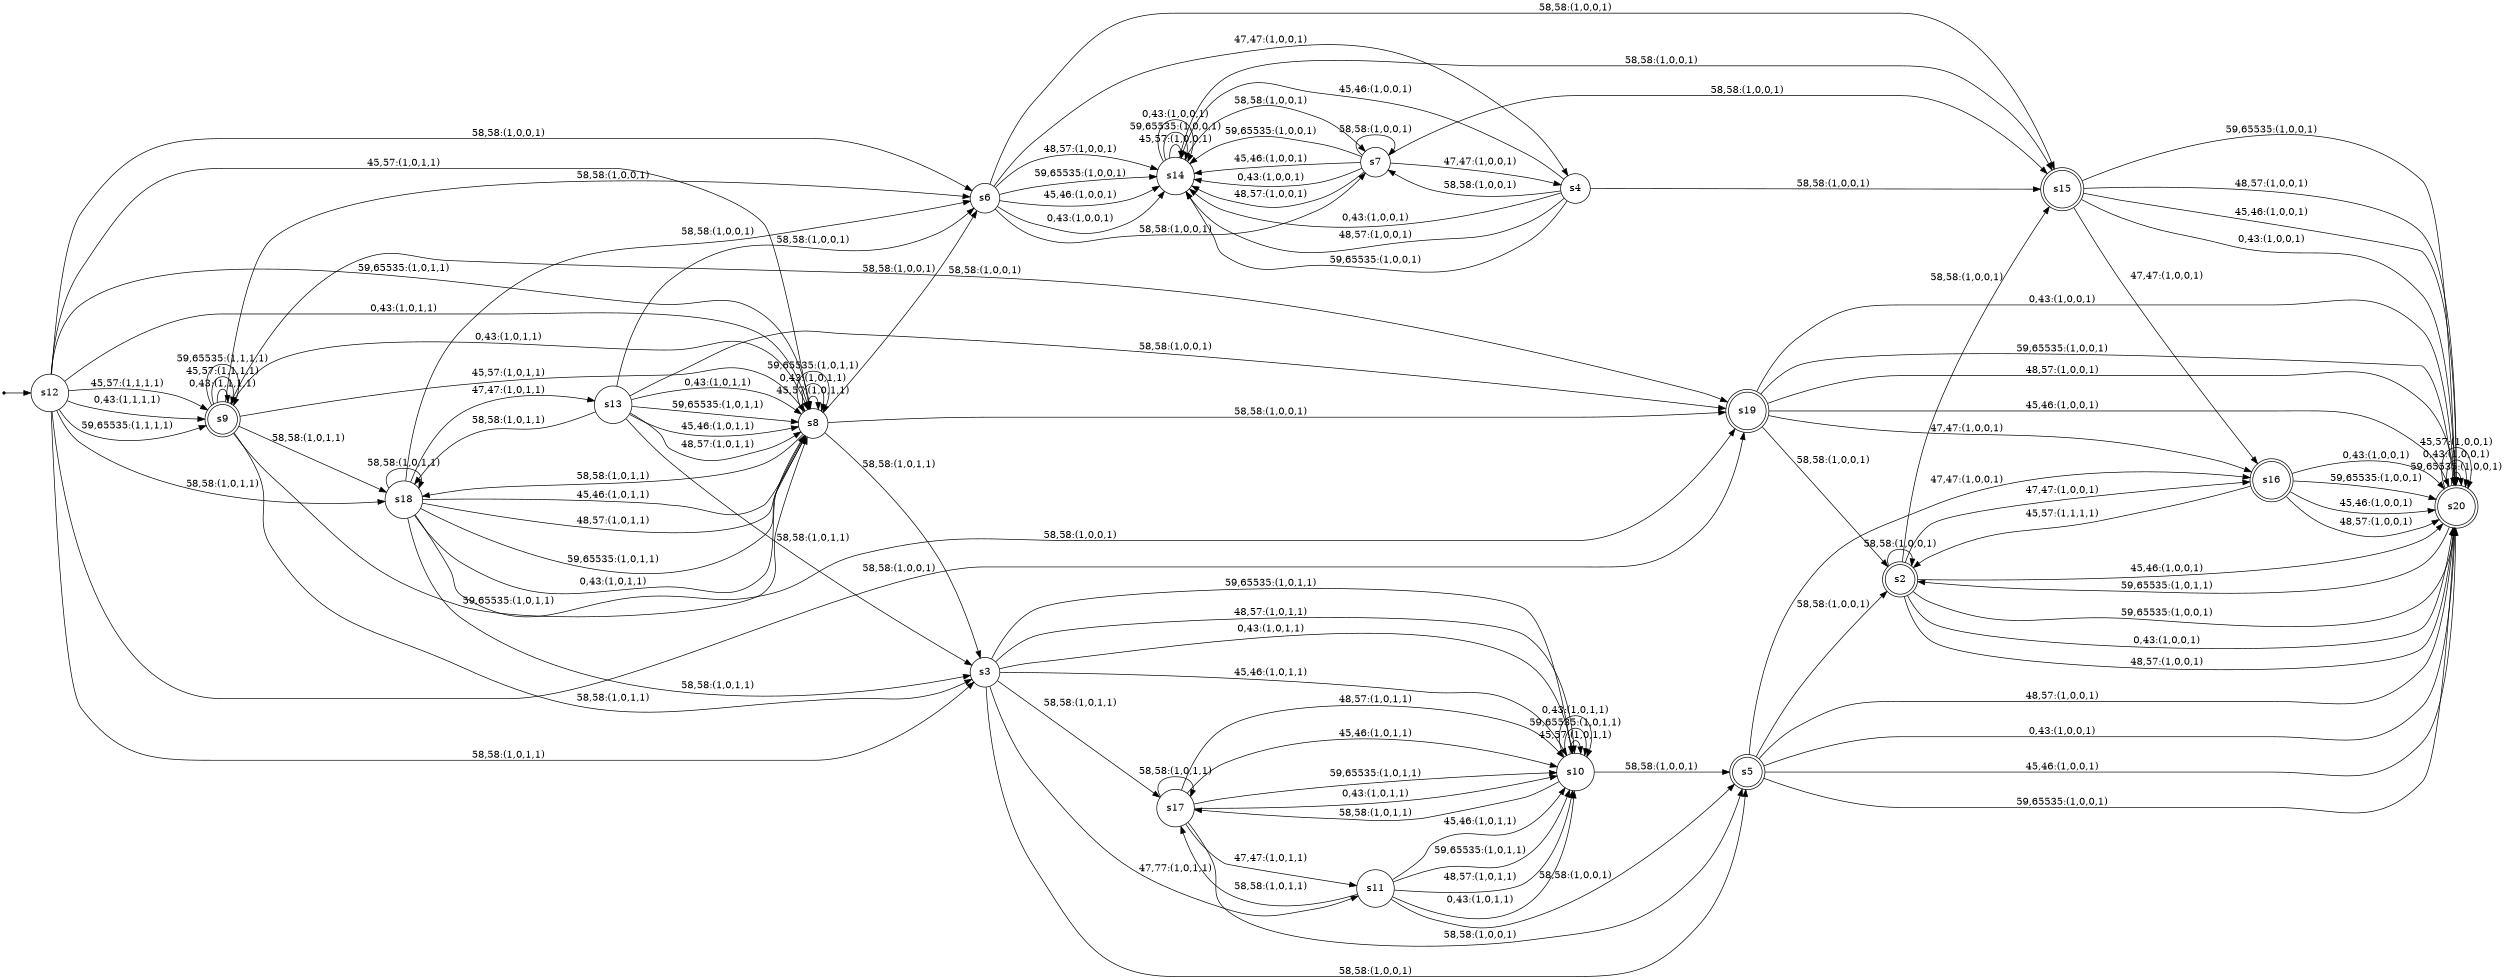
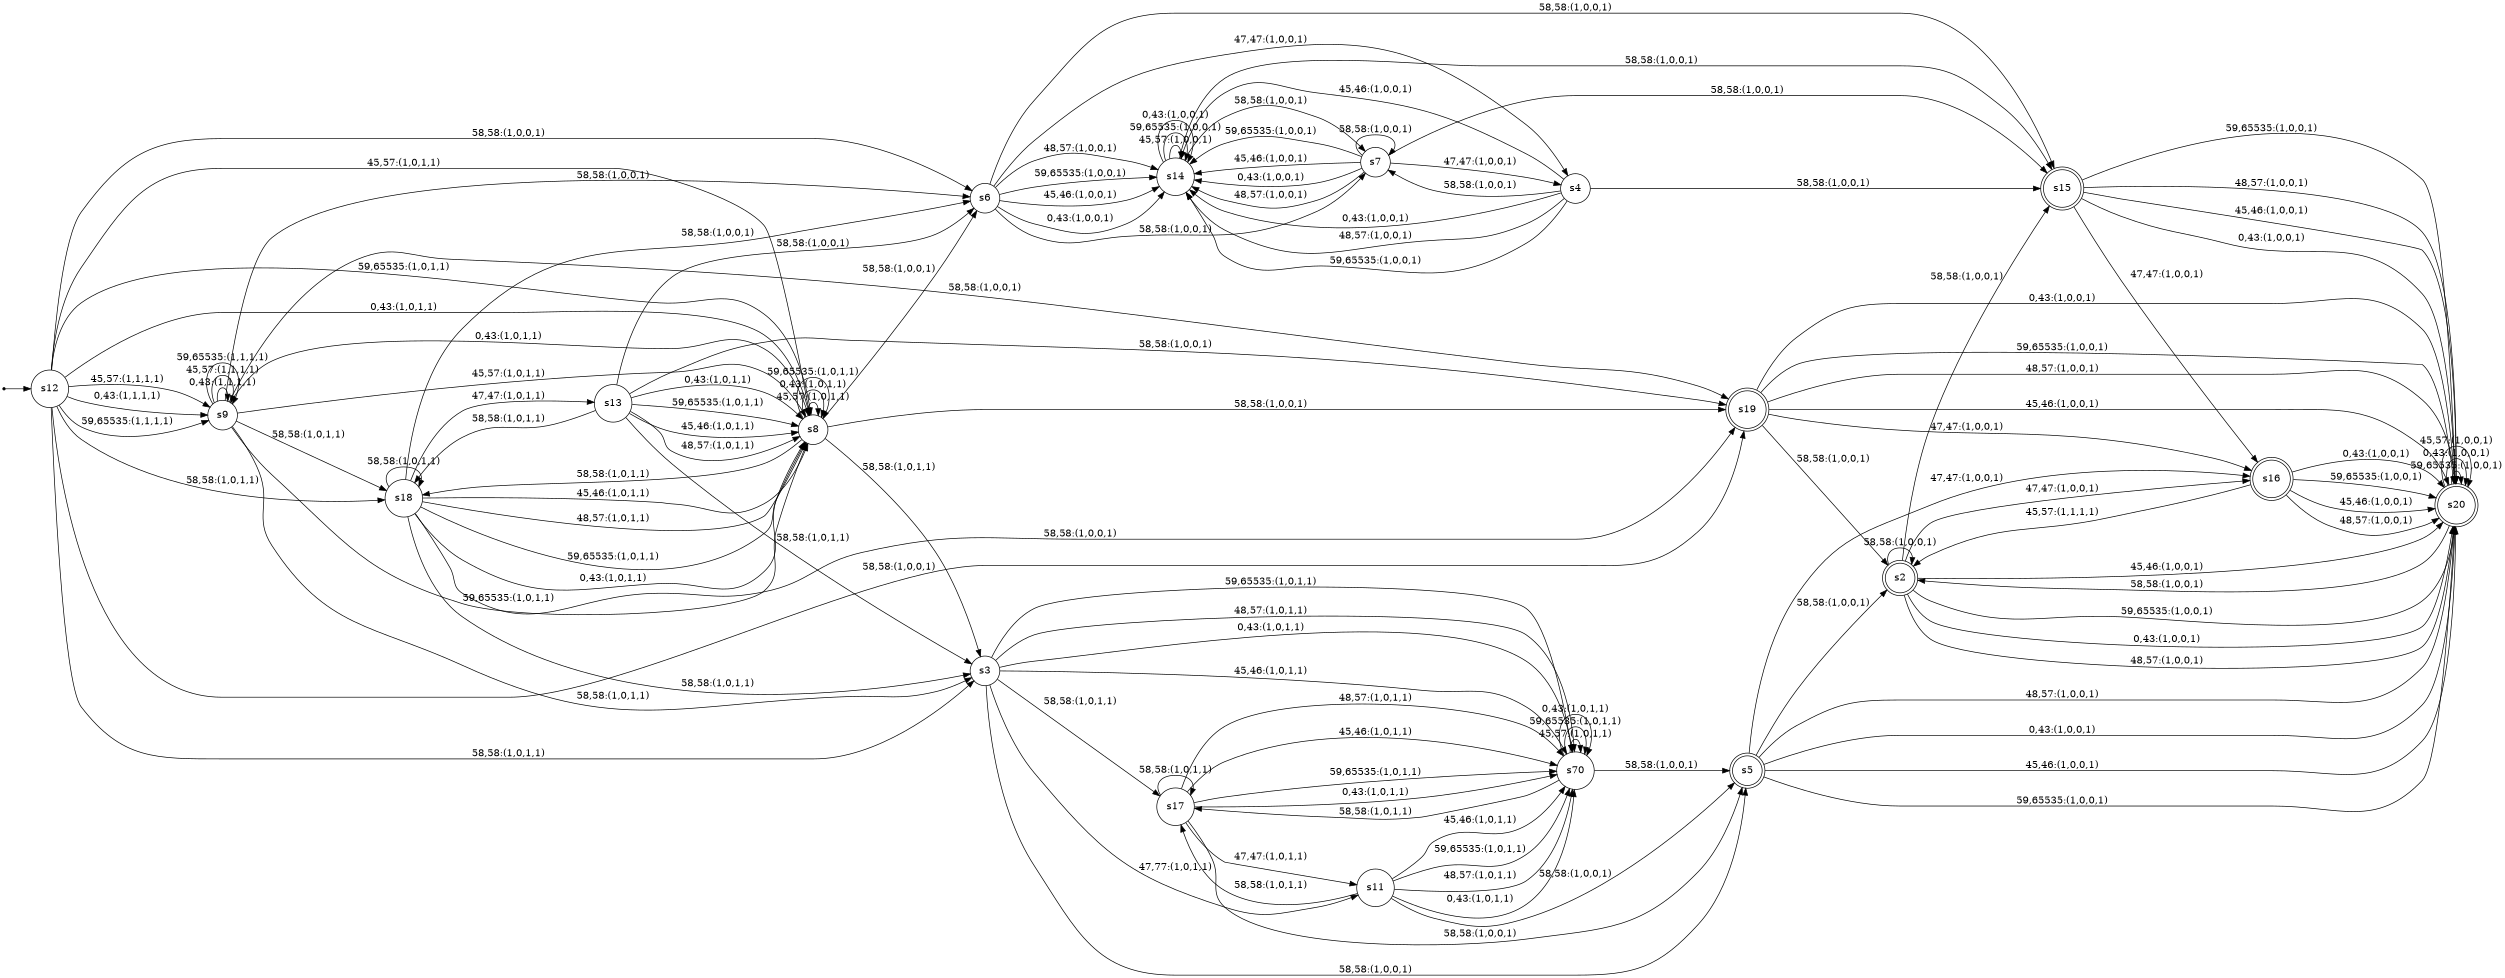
node "s9": shape doublecircle -> circle
edge "s20" -> "s2": label "59,65535:(1,0,1,1)" -> "58,58:(1,0,0,1)"
node "s10": label "s10" -> "s70"
